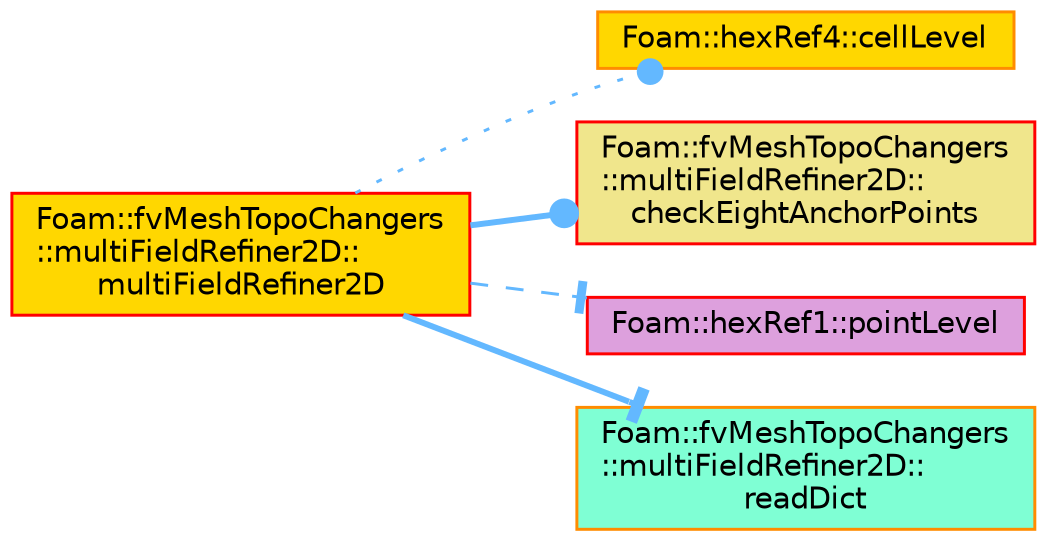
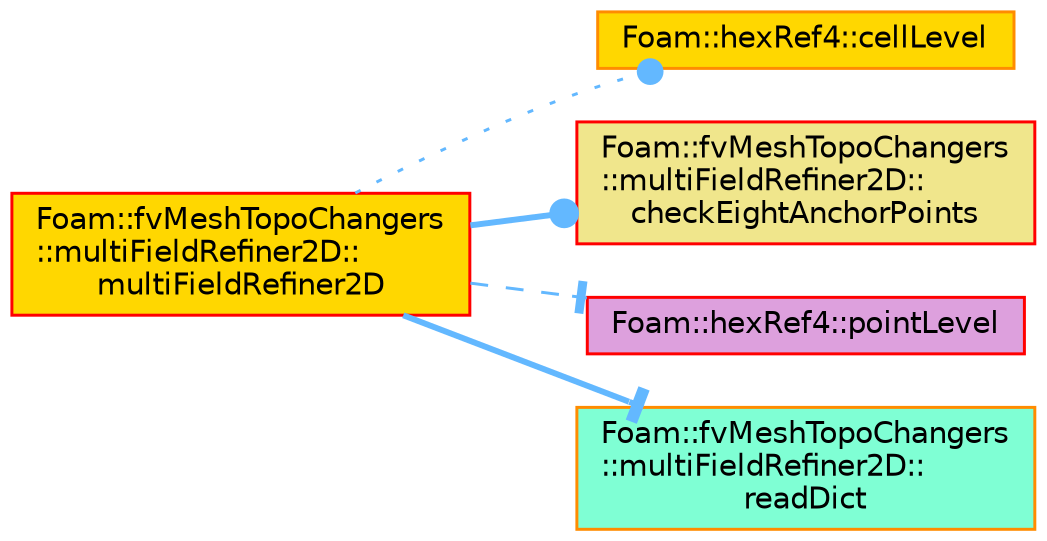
node "Foam::hexRef1::pointLevel": label "Foam::hexRef1::pointLevel" -> "Foam::hexRef4::pointLevel"
